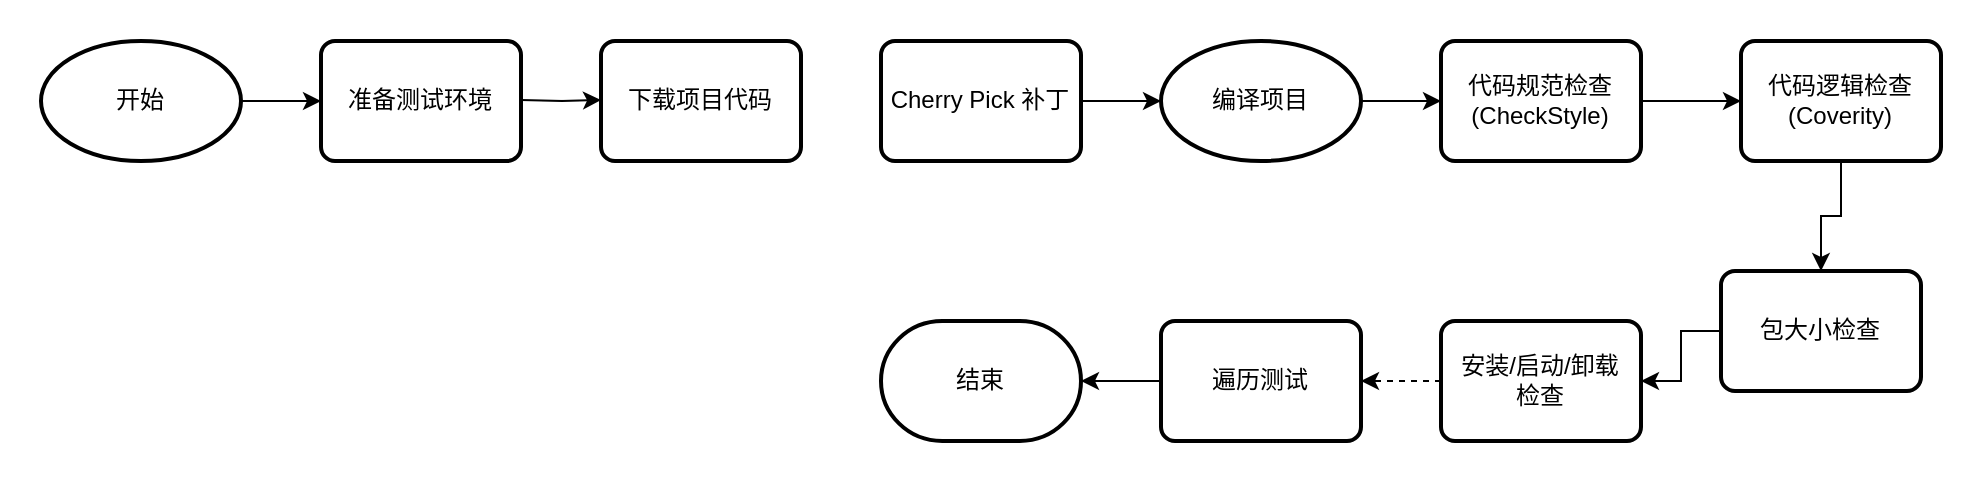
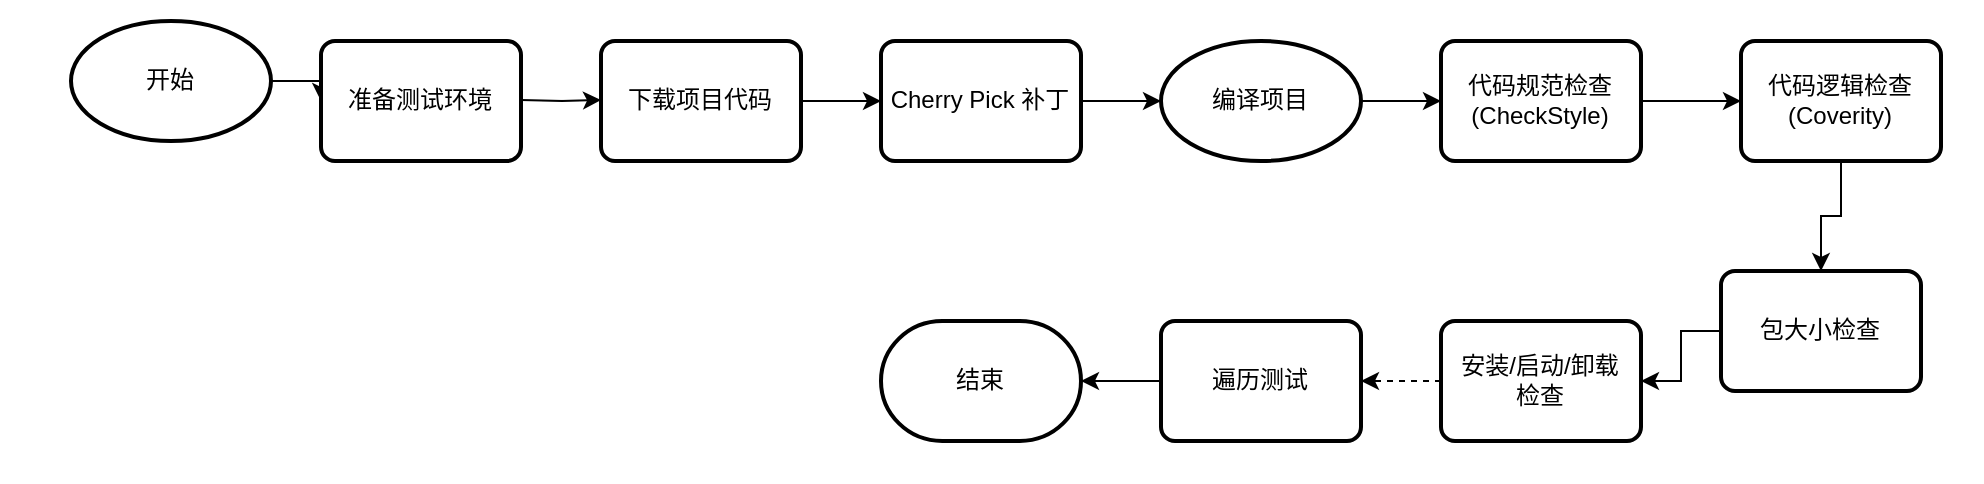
node "开始": moved (141, 101) -> (171, 81)
edge "下载项目代码" -> "Cherry Pick 补丁": added
